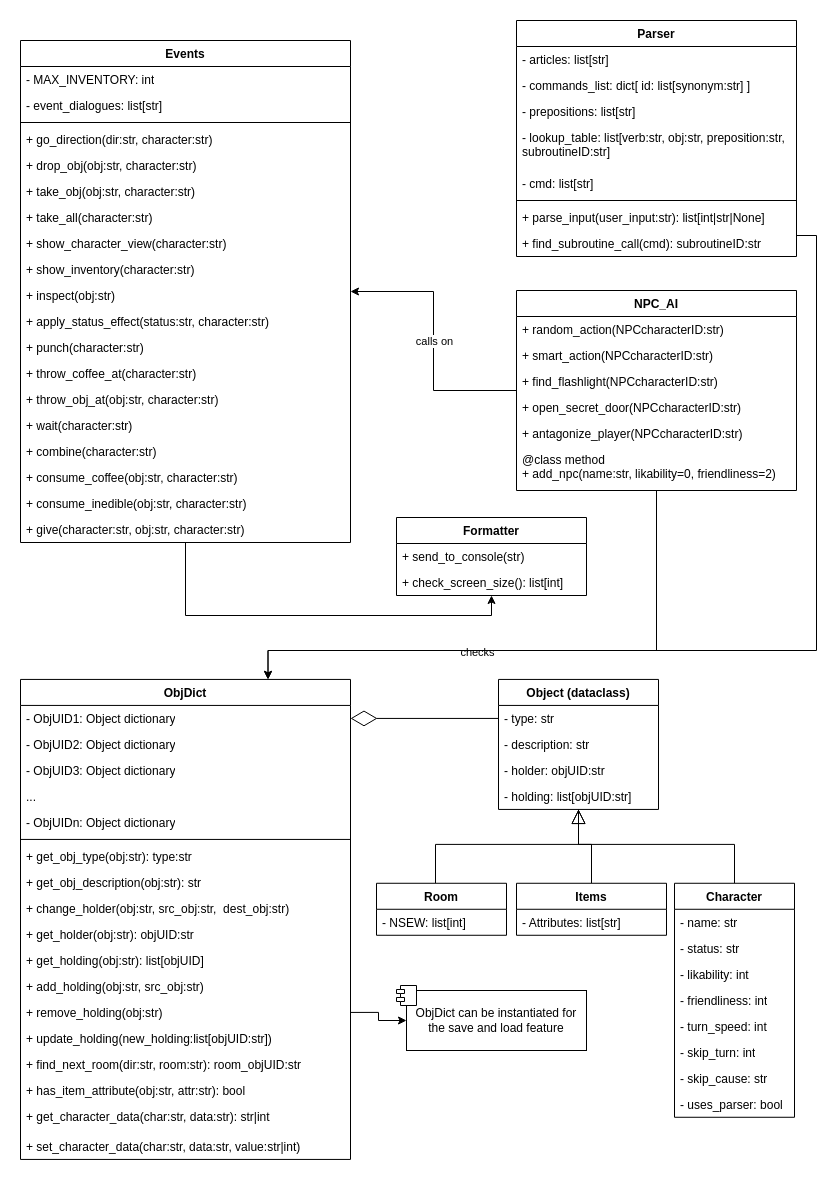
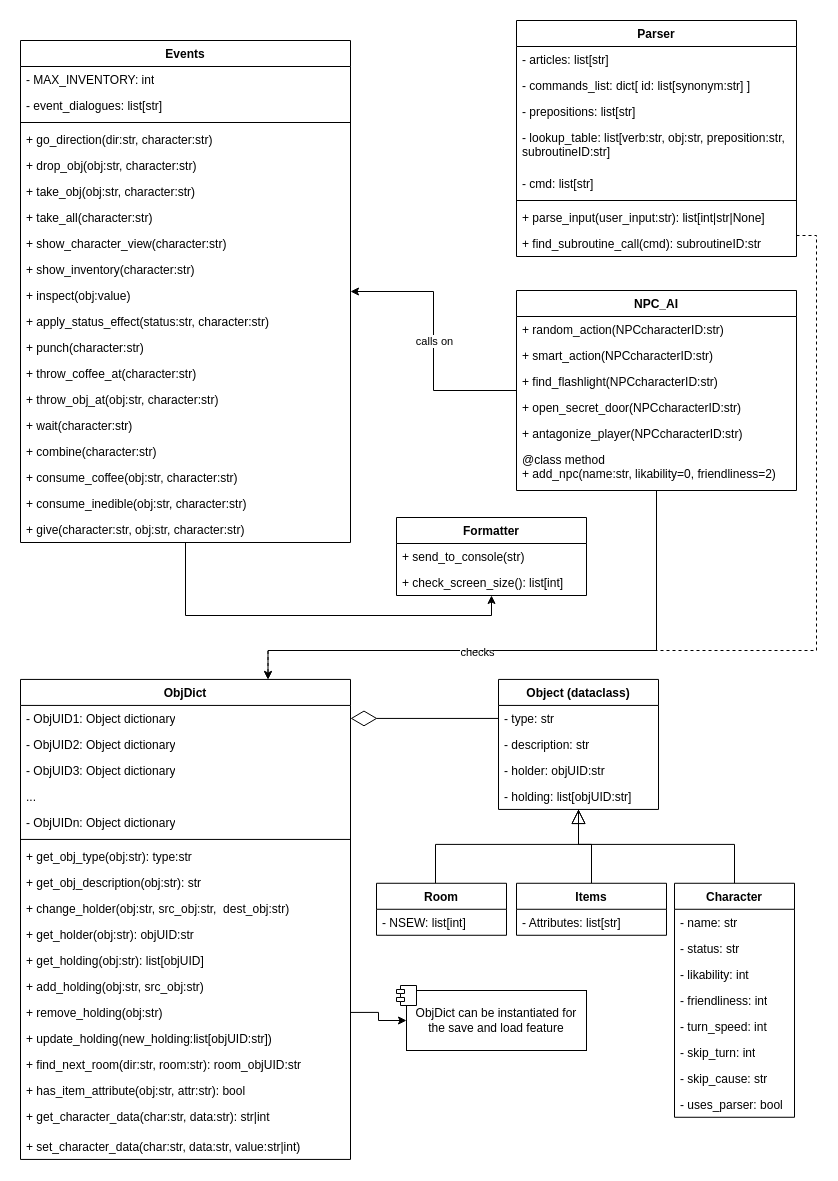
node "+ inspect(obj:str)": label "+ inspect(obj:str)" -> "+ inspect(obj:value)"
edge "+ parse_input(user_input:str): list[int|str|None]" -> "ObjDict": style solid -> dashed
edge "NPC_AI" -> "ObjDict": arrowhead classic -> open
